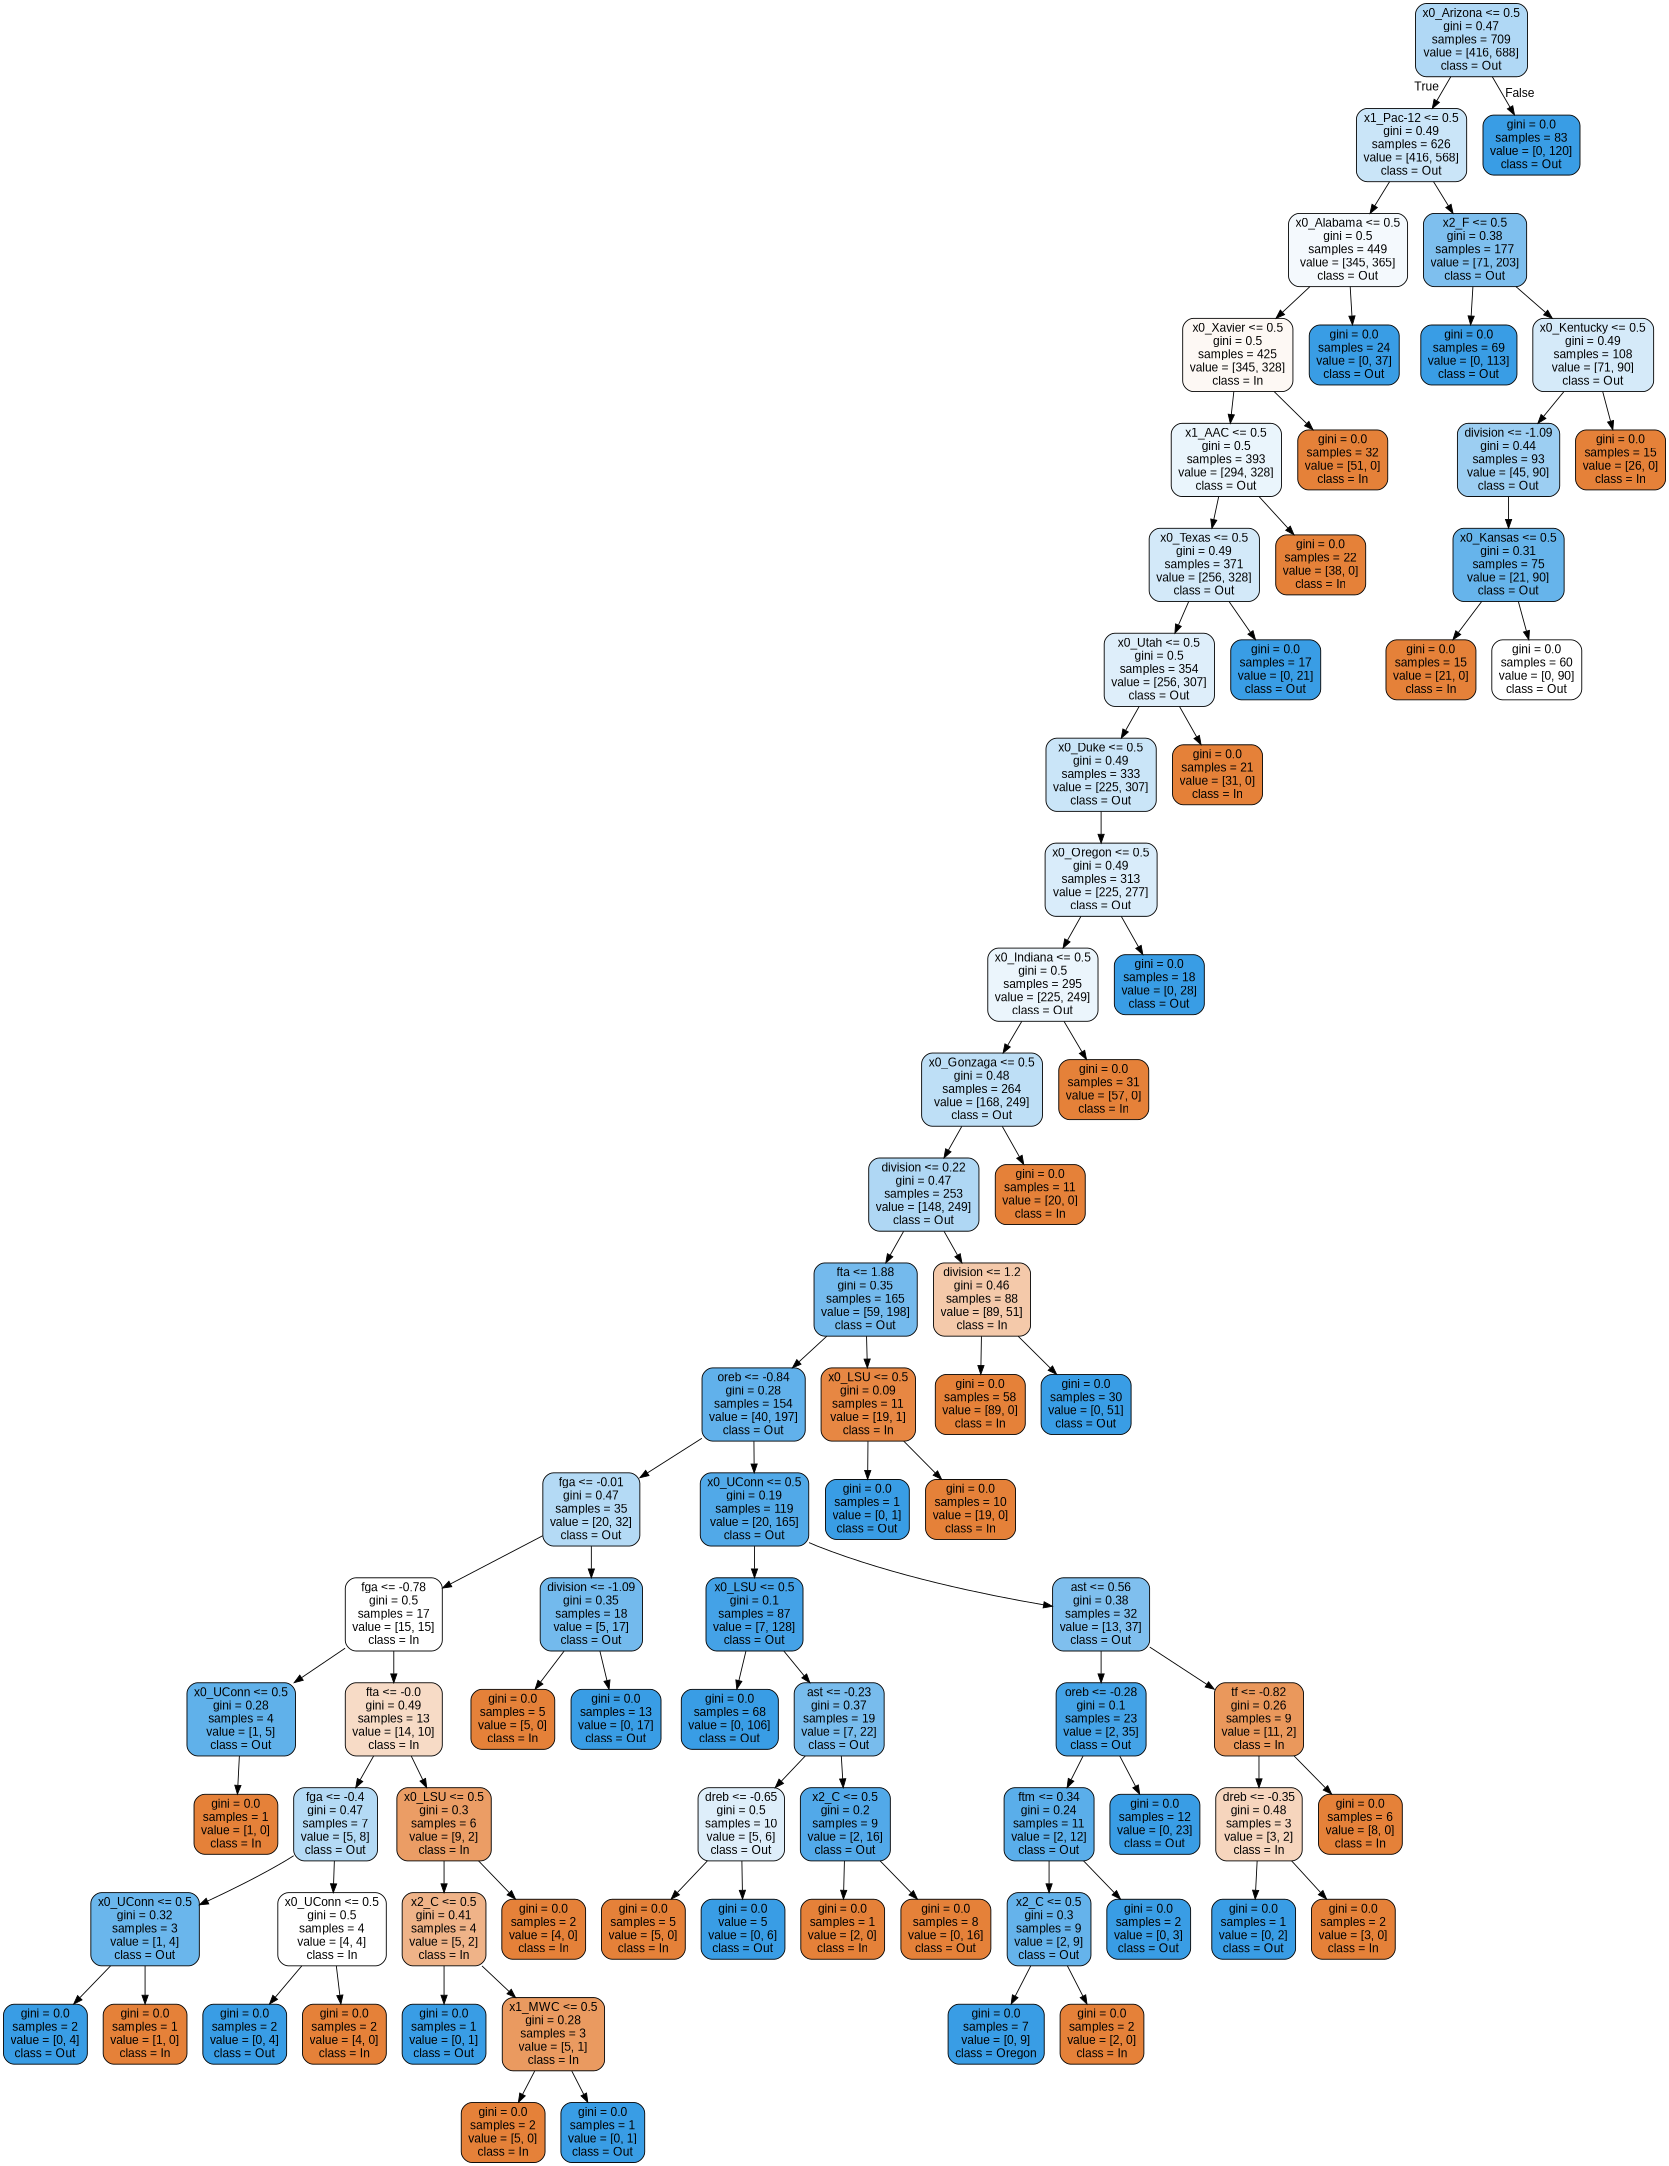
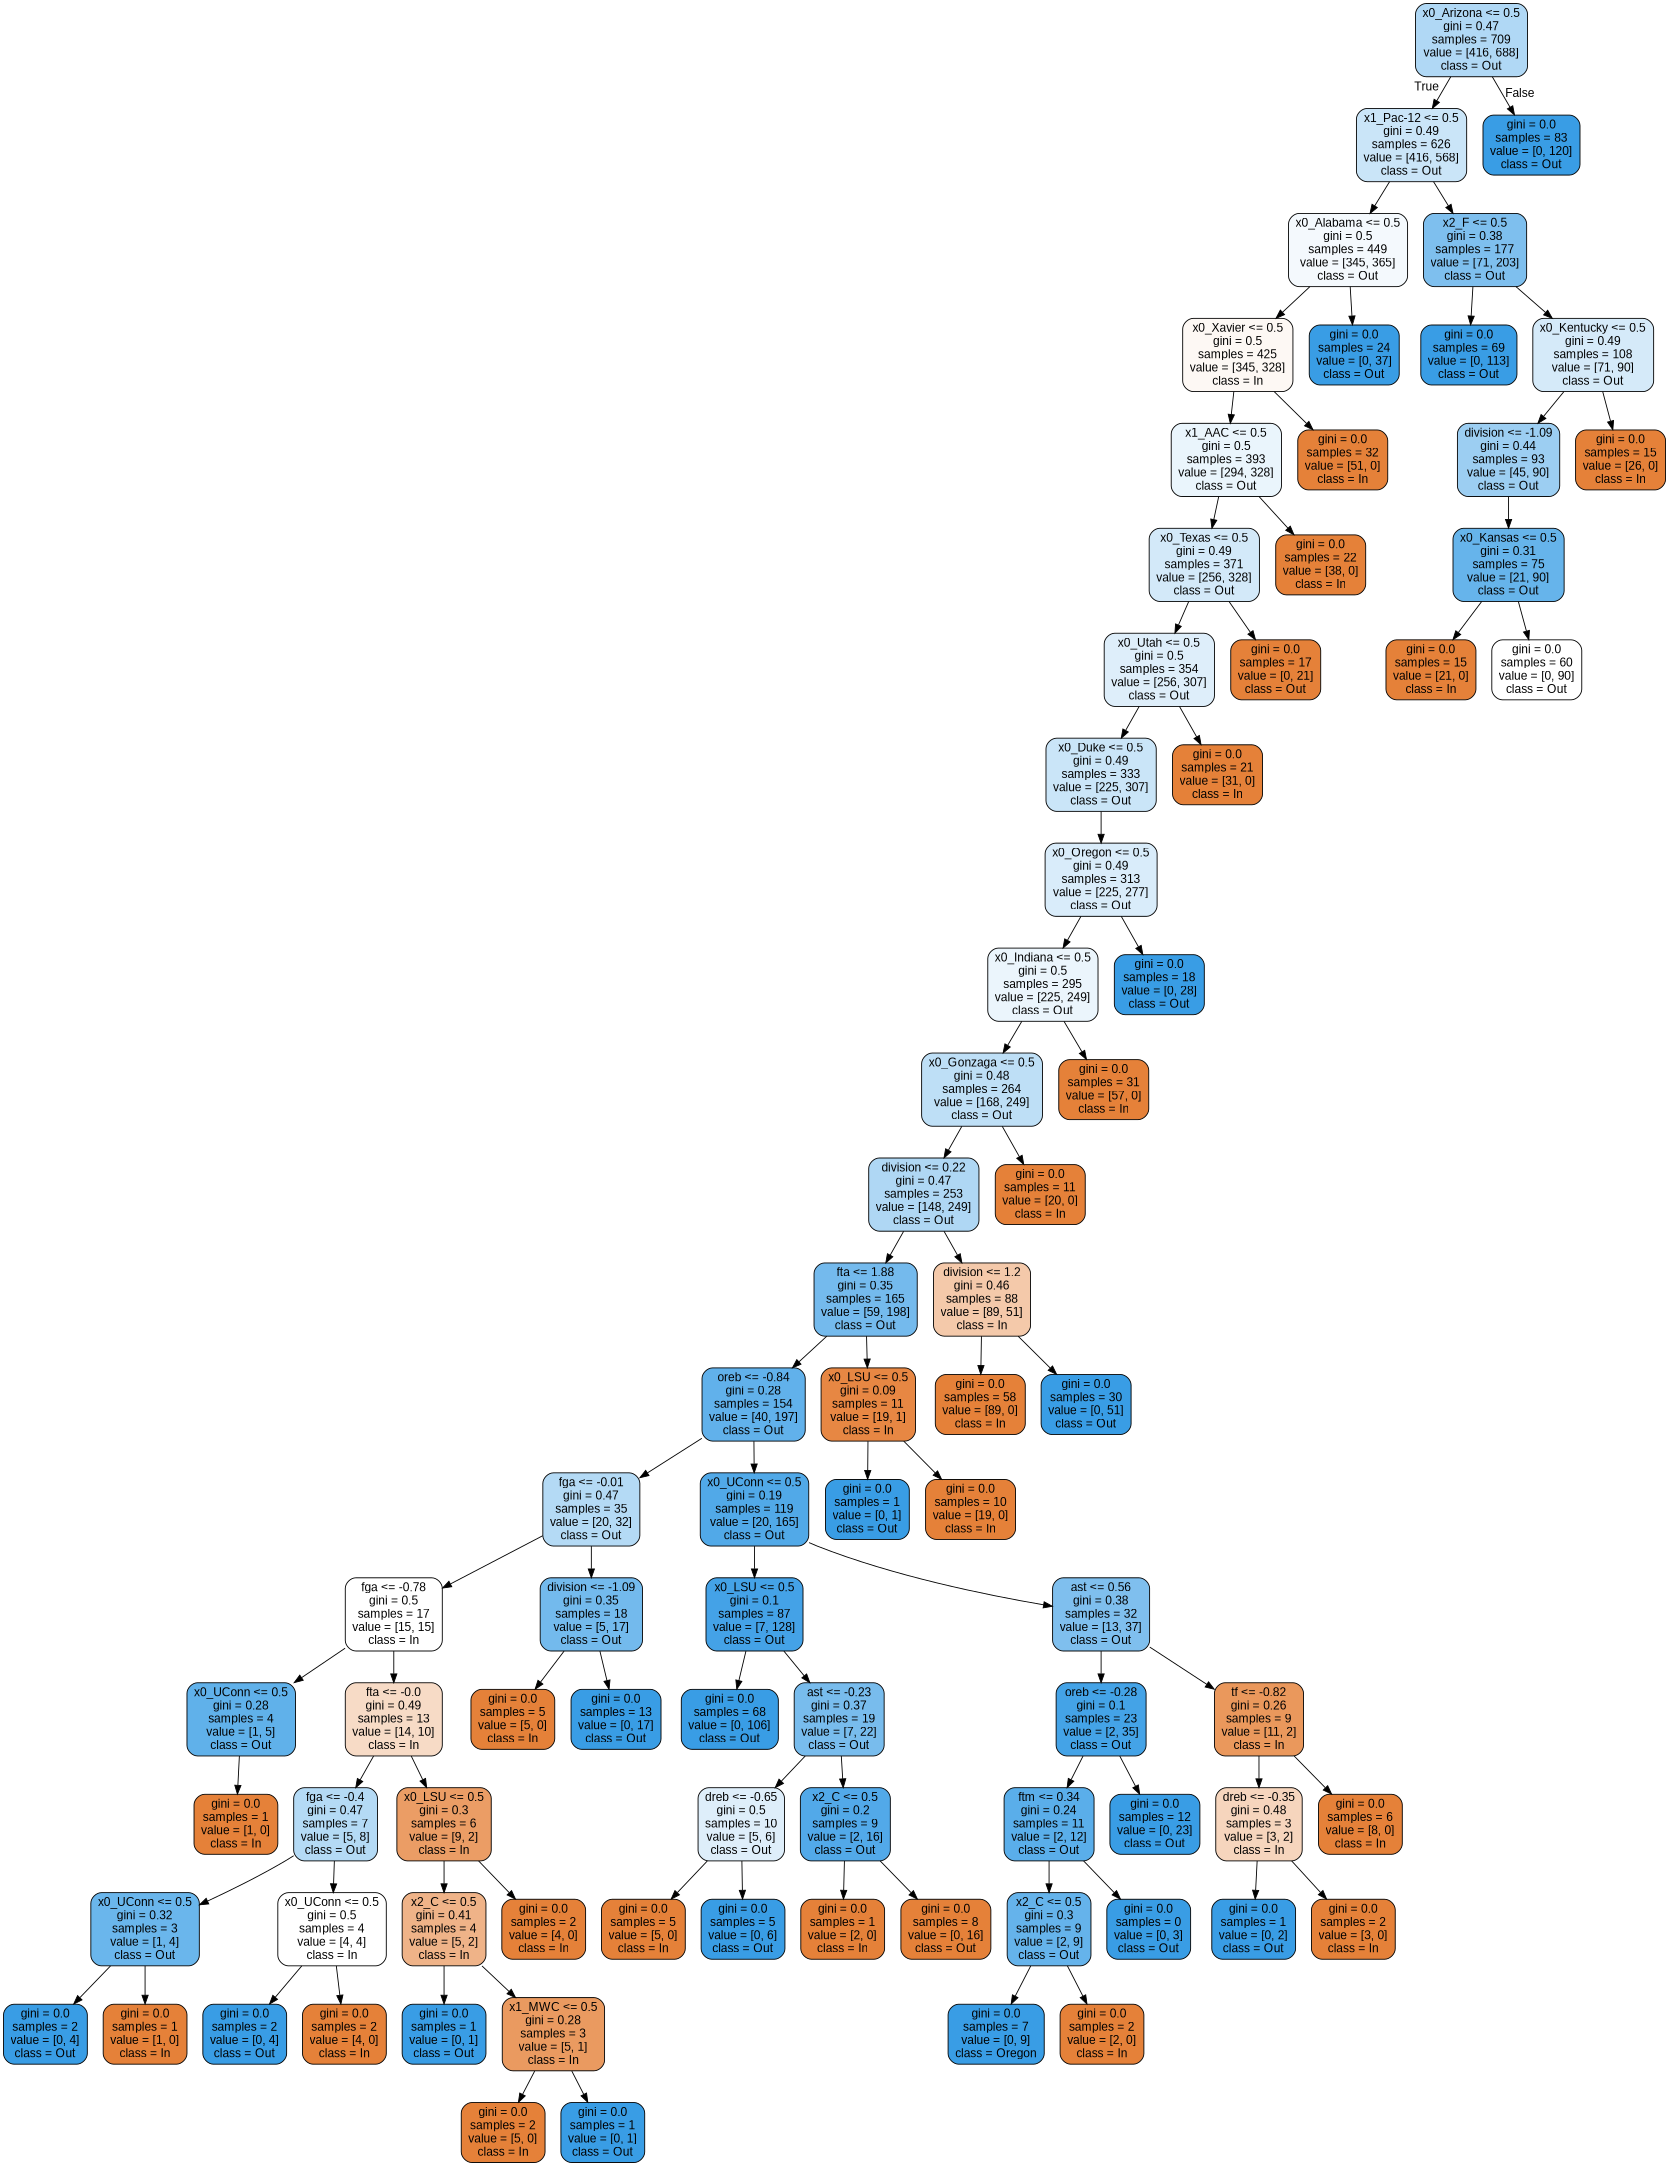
node "gini = 0.0 samples = 17 value = [0, 21] class = Out": fillcolor #399de5ff -> #e58139ff
node "gini = 0.0 value = 5 value = [0, 6] class = Out": label "gini = 0.0 value = 5 value = [0, 6] class = Out" -> "gini = 0.0 samples = 5 value = [0, 6] class = Out"
node "gini = 0.0 samples = 2 value = [0, 3] class = Out": label "gini = 0.0 samples = 2 value = [0, 3] class = Out" -> "gini = 0.0 samples = 0 value = [0, 3] class = Out"
